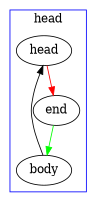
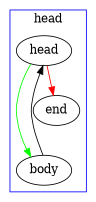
edge "end" -> "body": now "head" -> "body"
